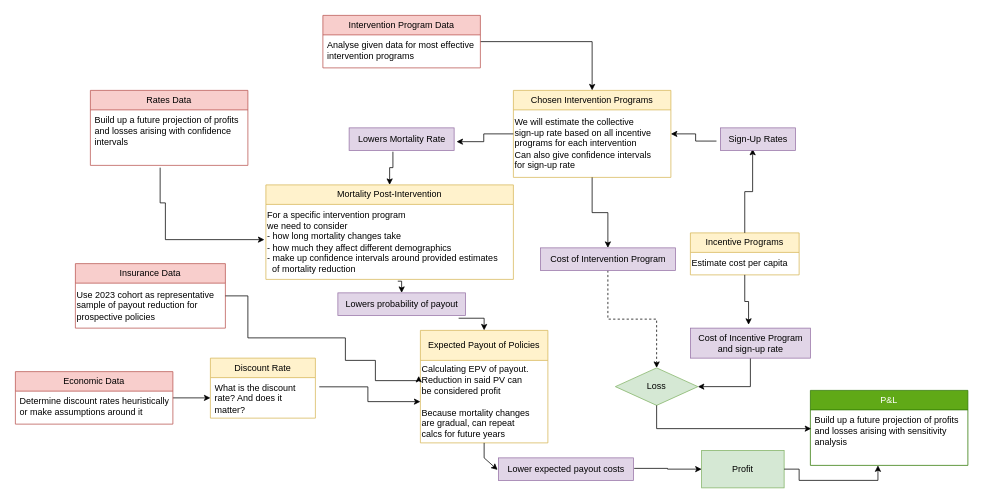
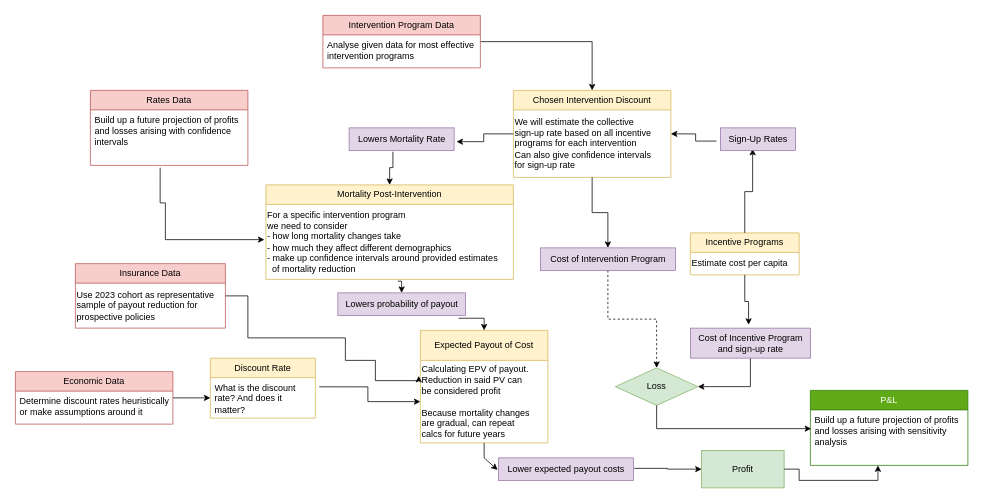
node "Chosen Intervention Programs": label "Chosen Intervention Programs" -> "Chosen Intervention Discount"
node "Expected Payout of Policies": label "Expected Payout of Policies" -> "Expected Payout of Cost"
